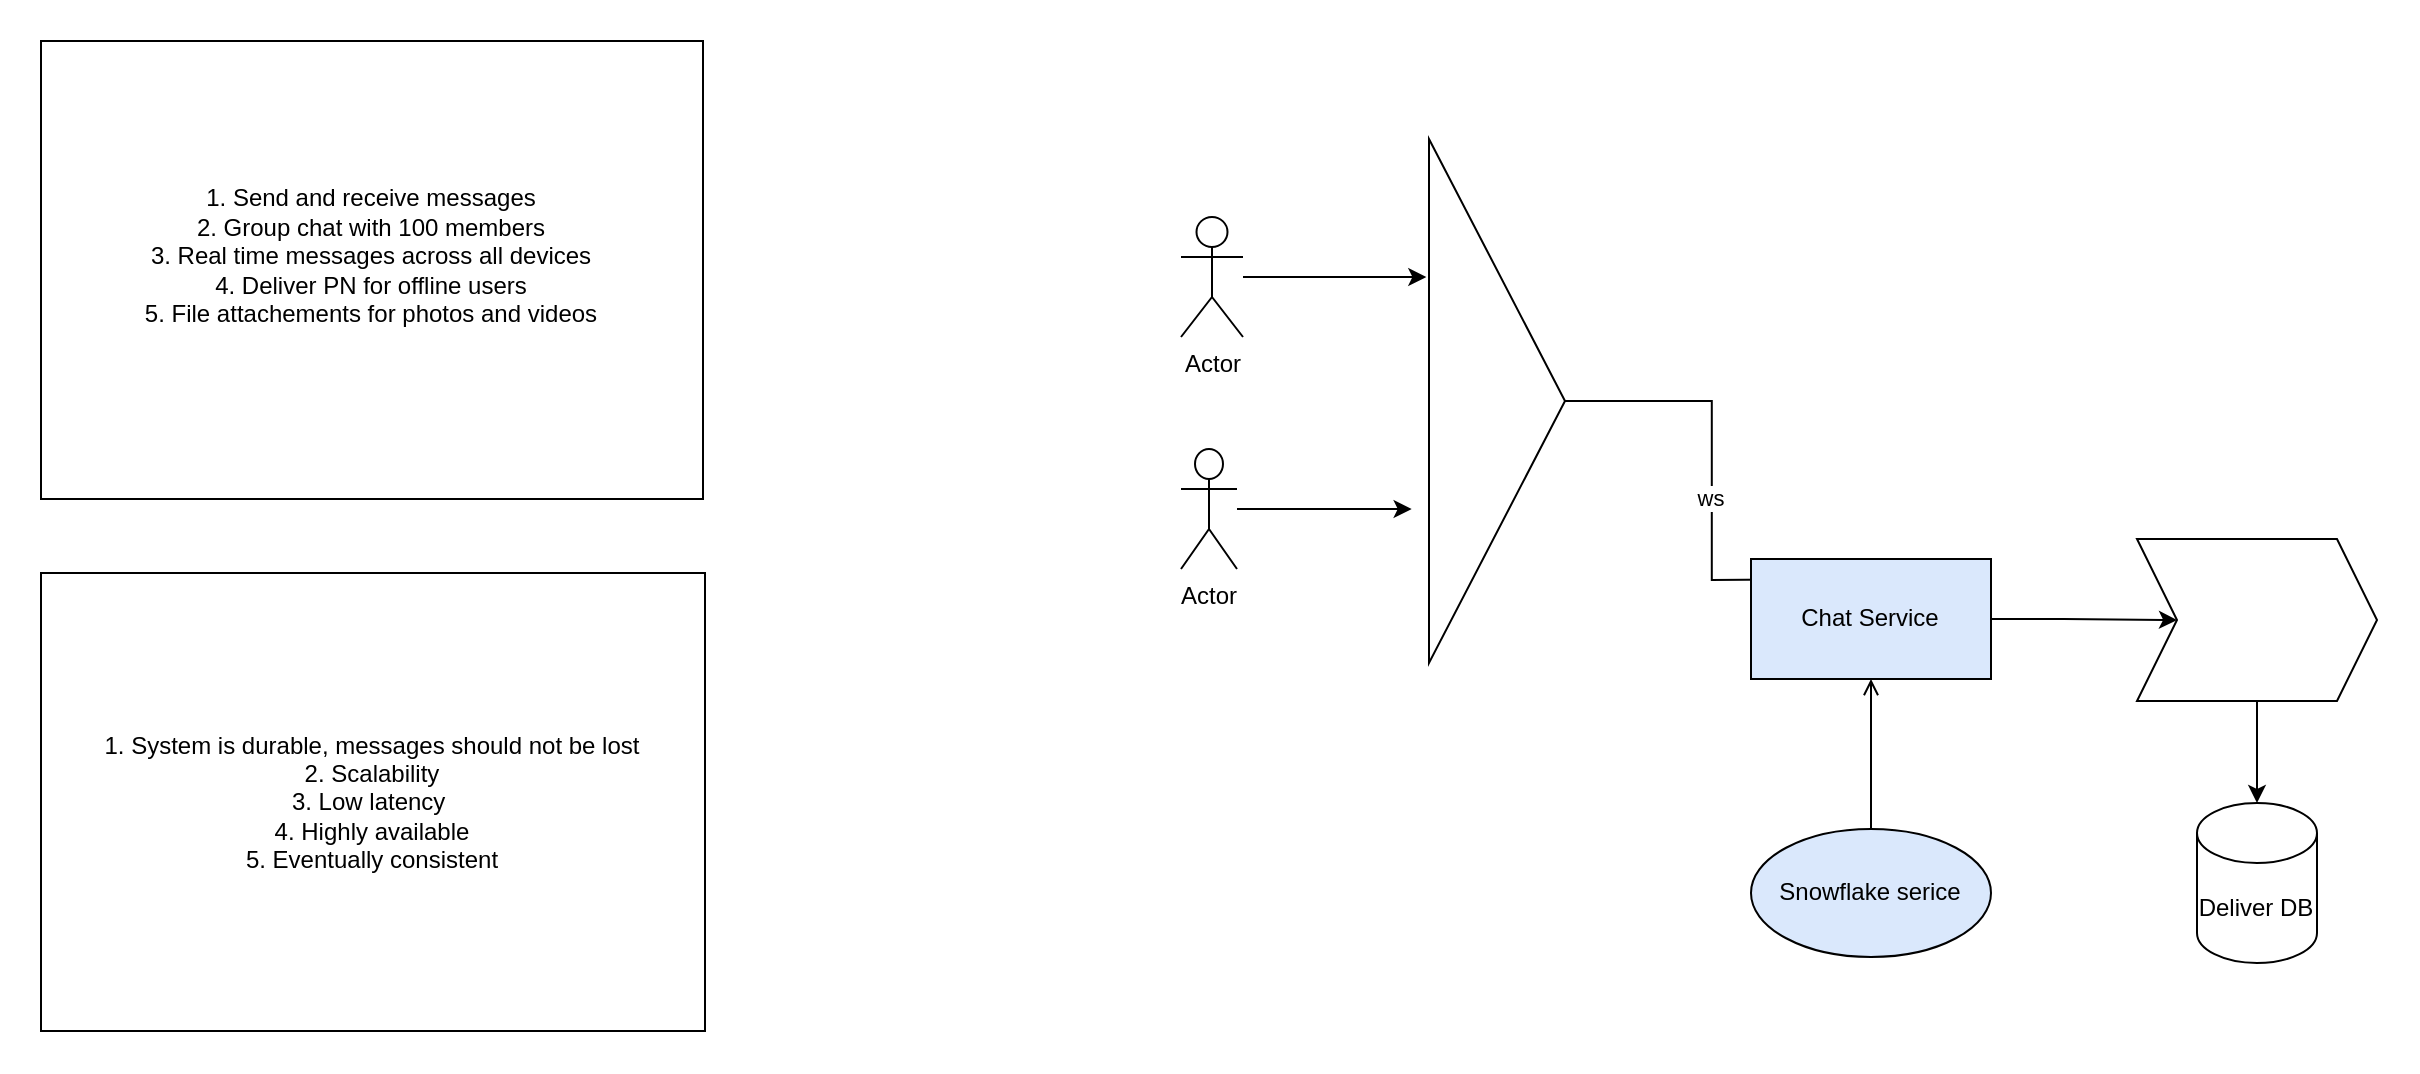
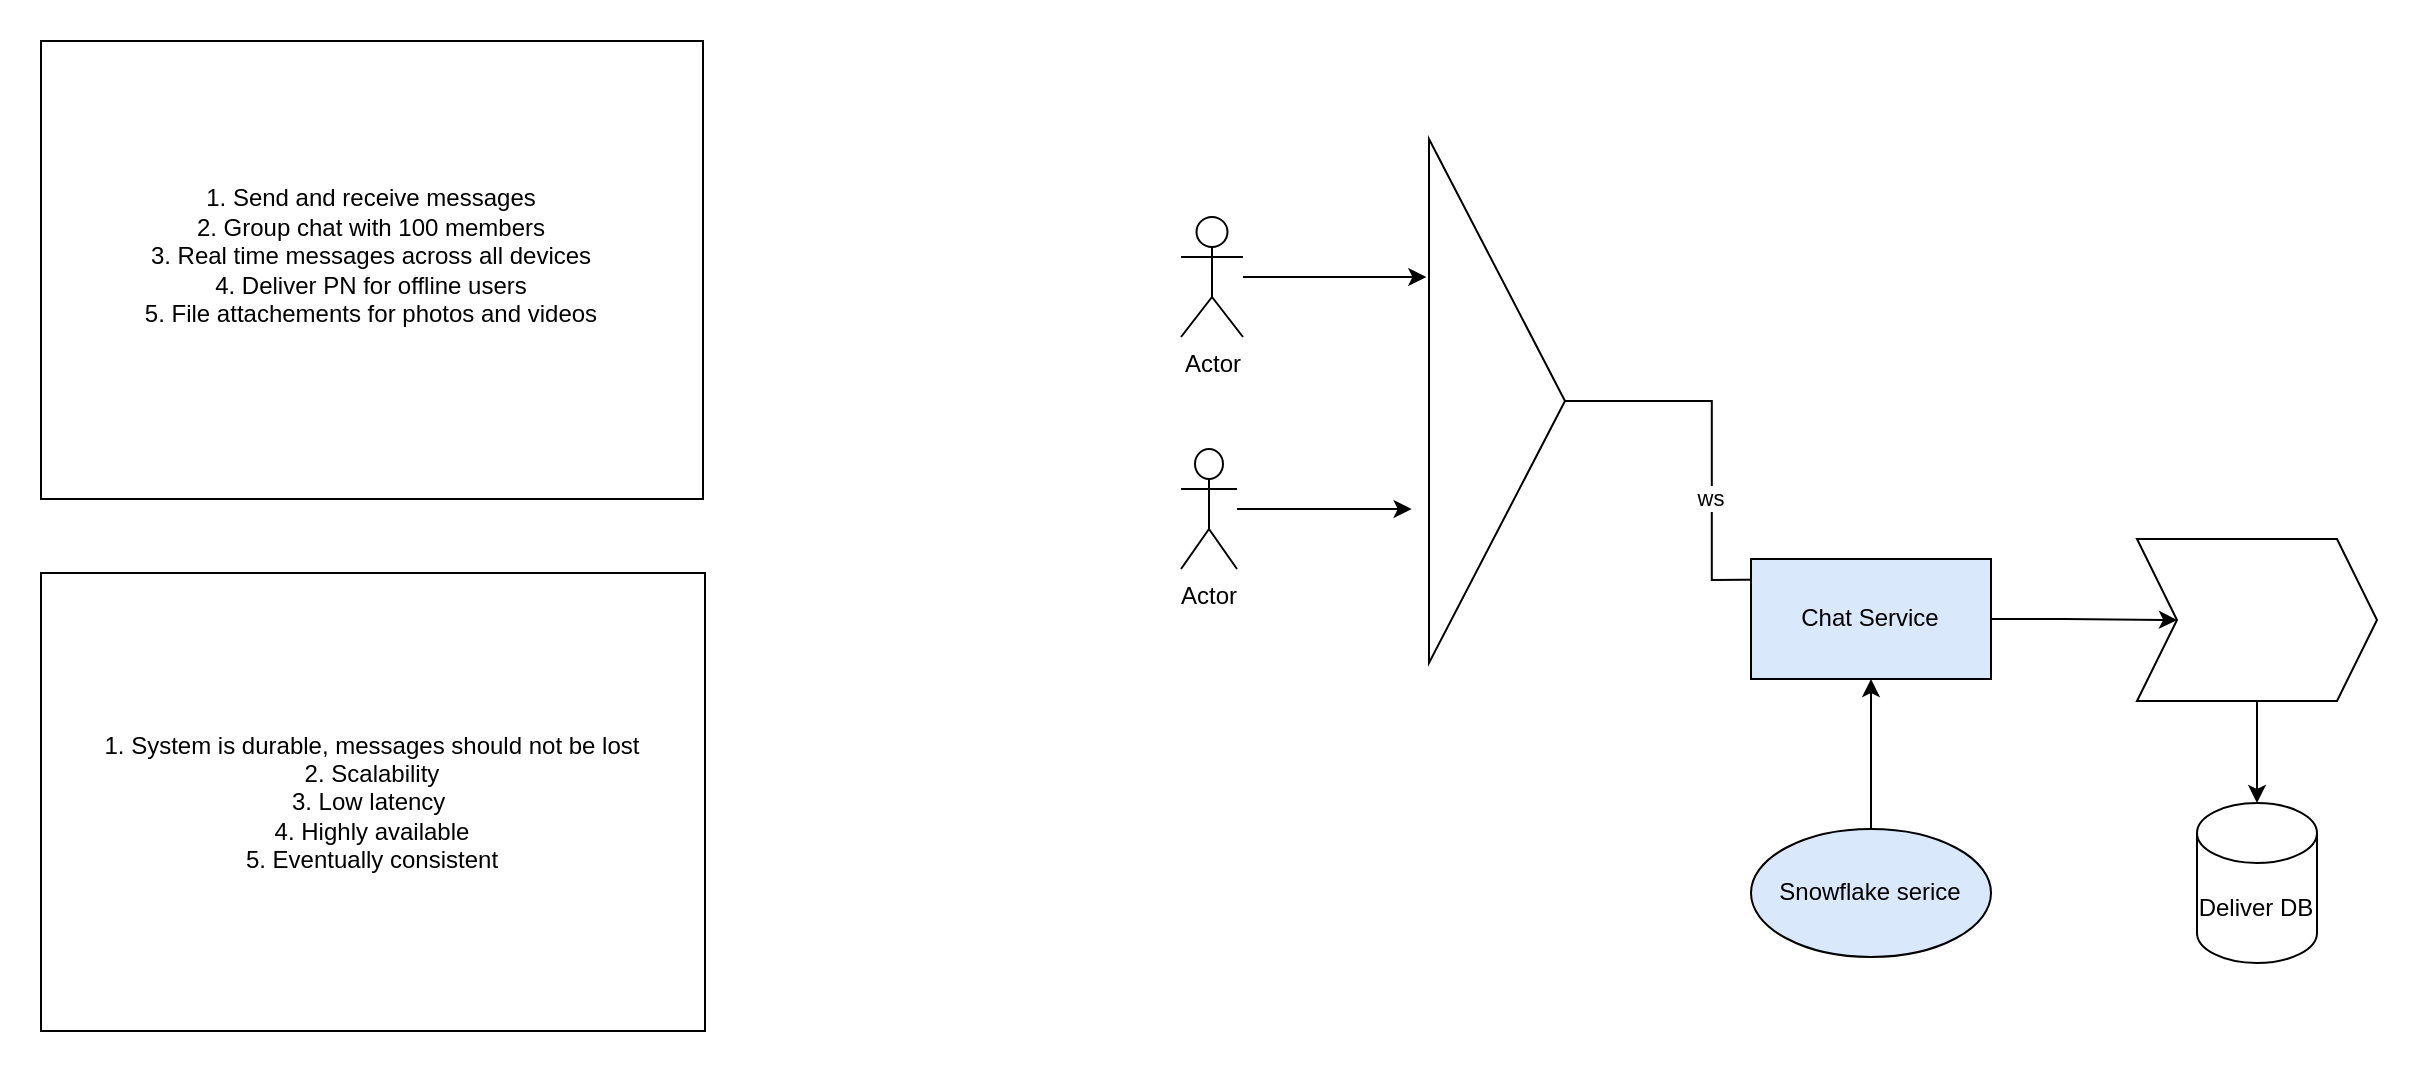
edge "Snowflake serice" -> "Chat Service": arrowhead open -> classic
